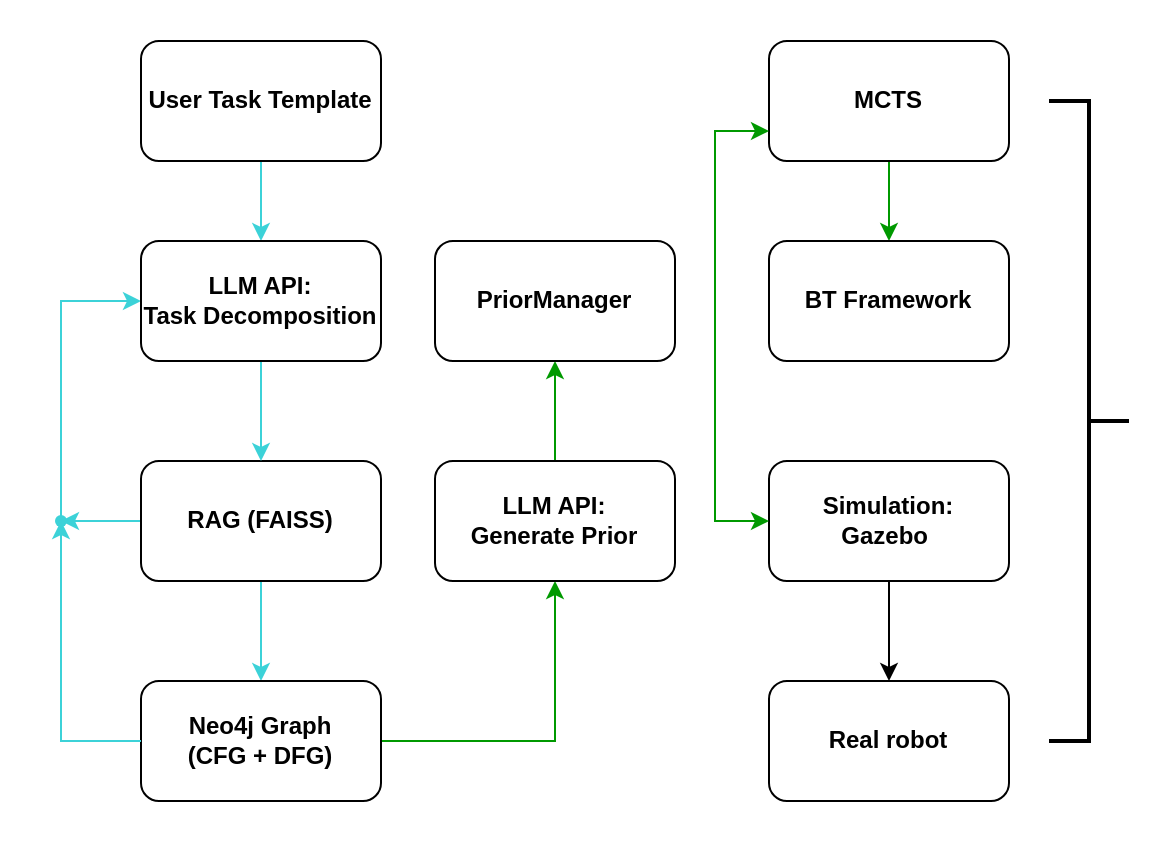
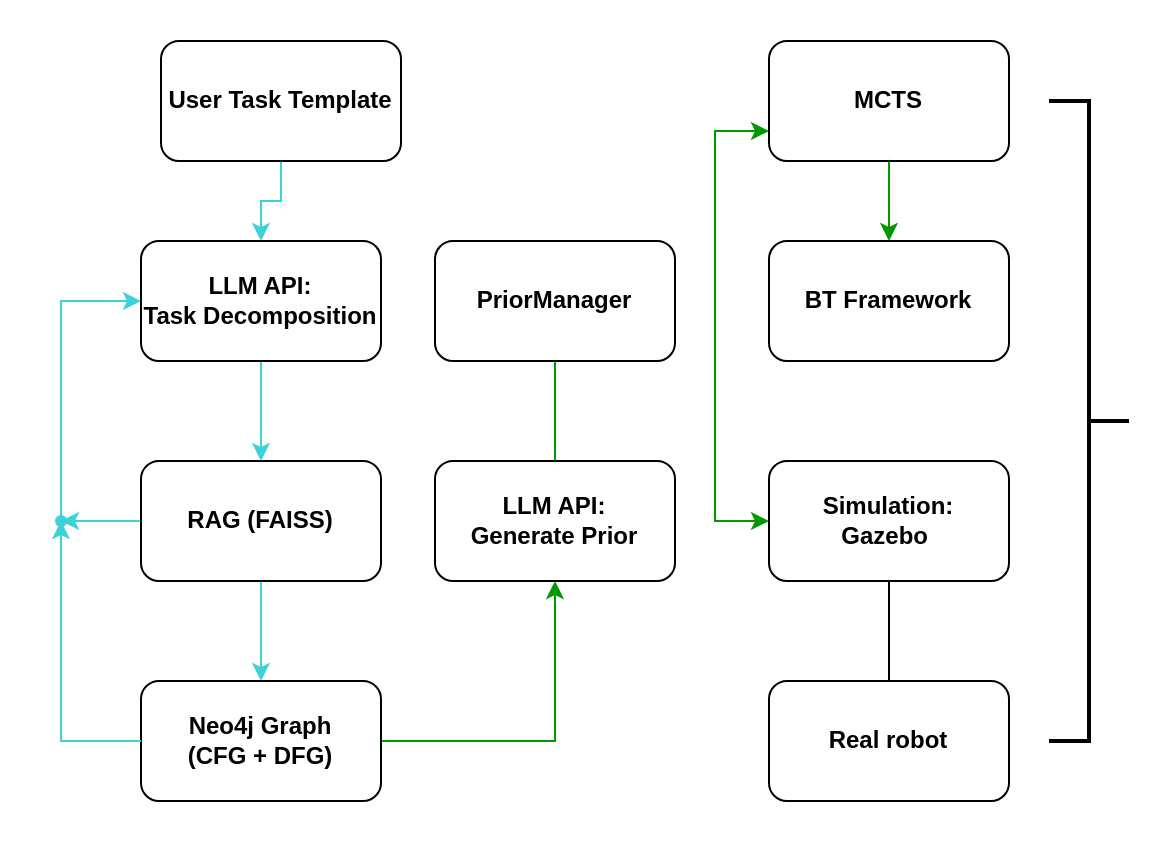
node "User Task Template": moved (261, 101) -> (281, 101)
edge "LLM API: Generate Prior" -> "PriorManager": arrowhead classic -> none
edge "Simulation: Gazebo" -> "Real robot": arrowhead classic -> none
